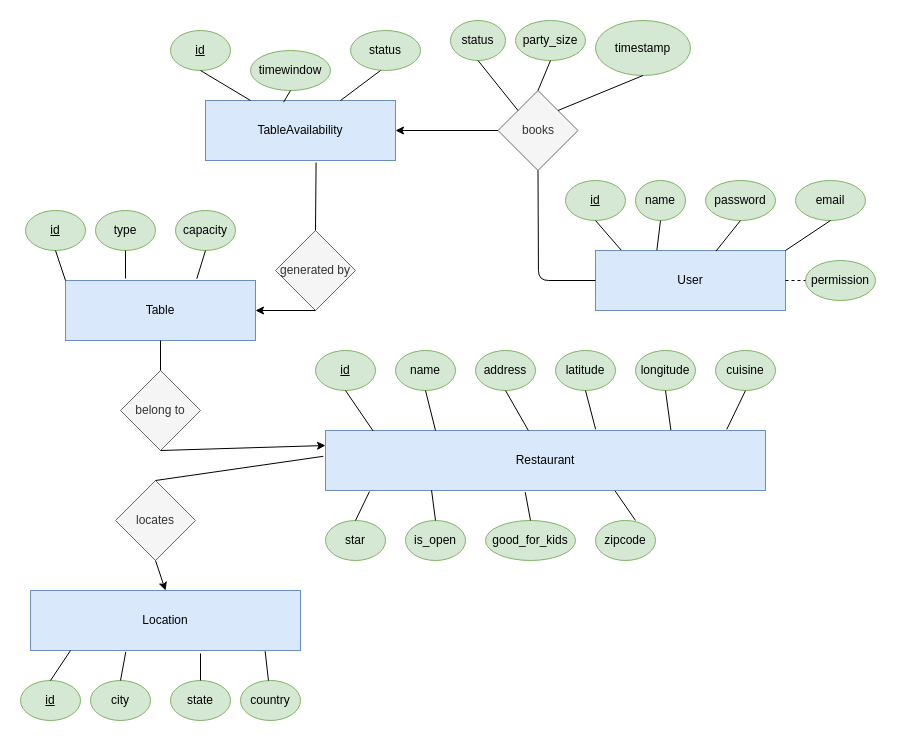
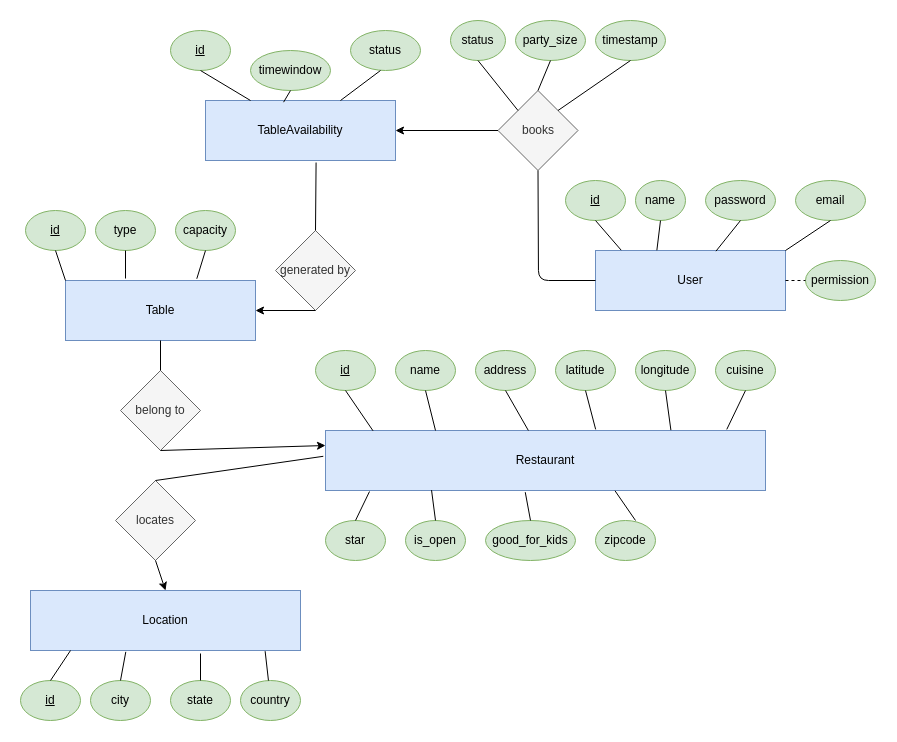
node "timestamp": size 95x55 -> 70x40
